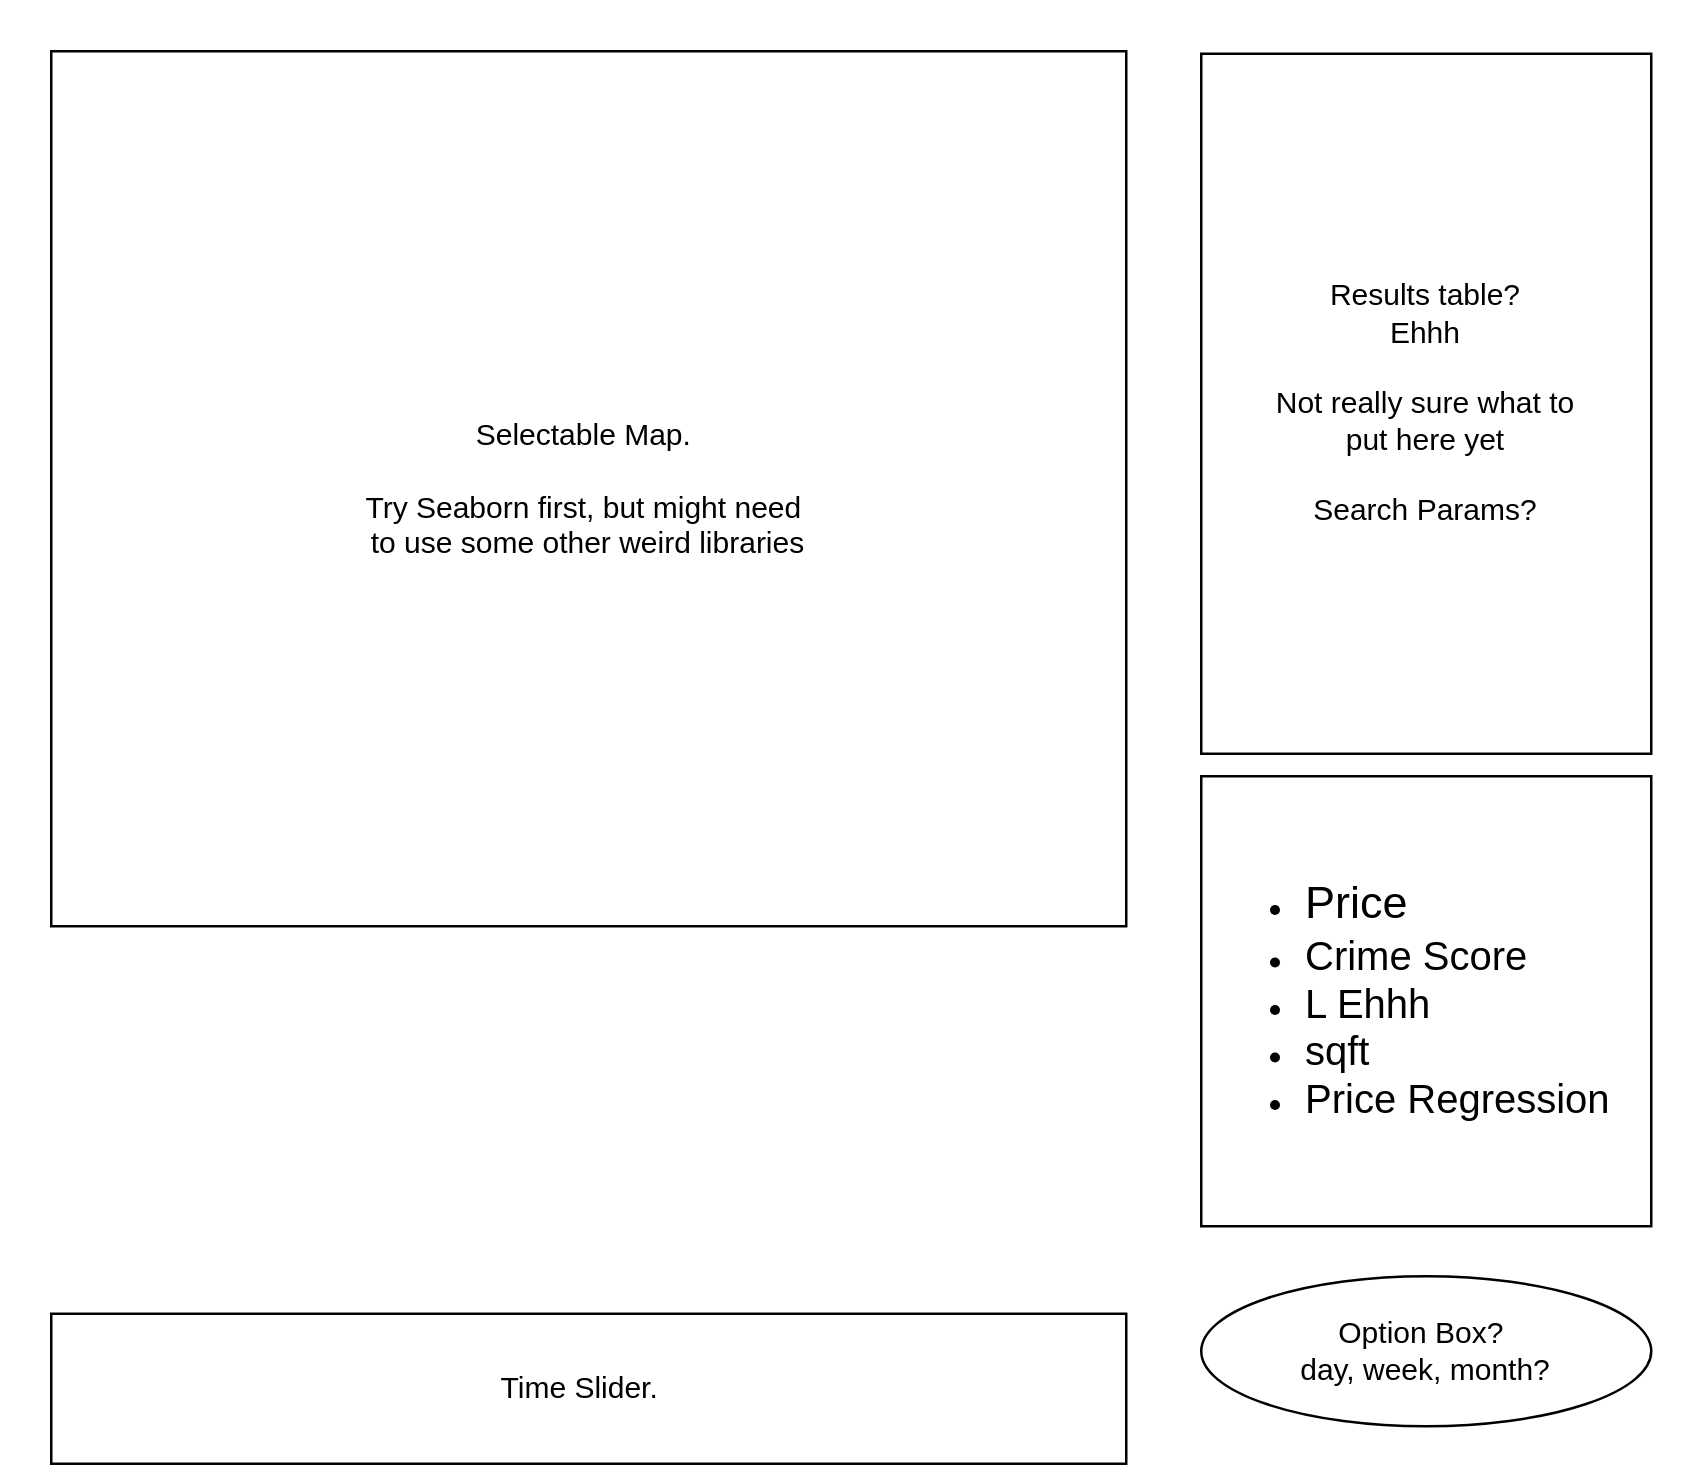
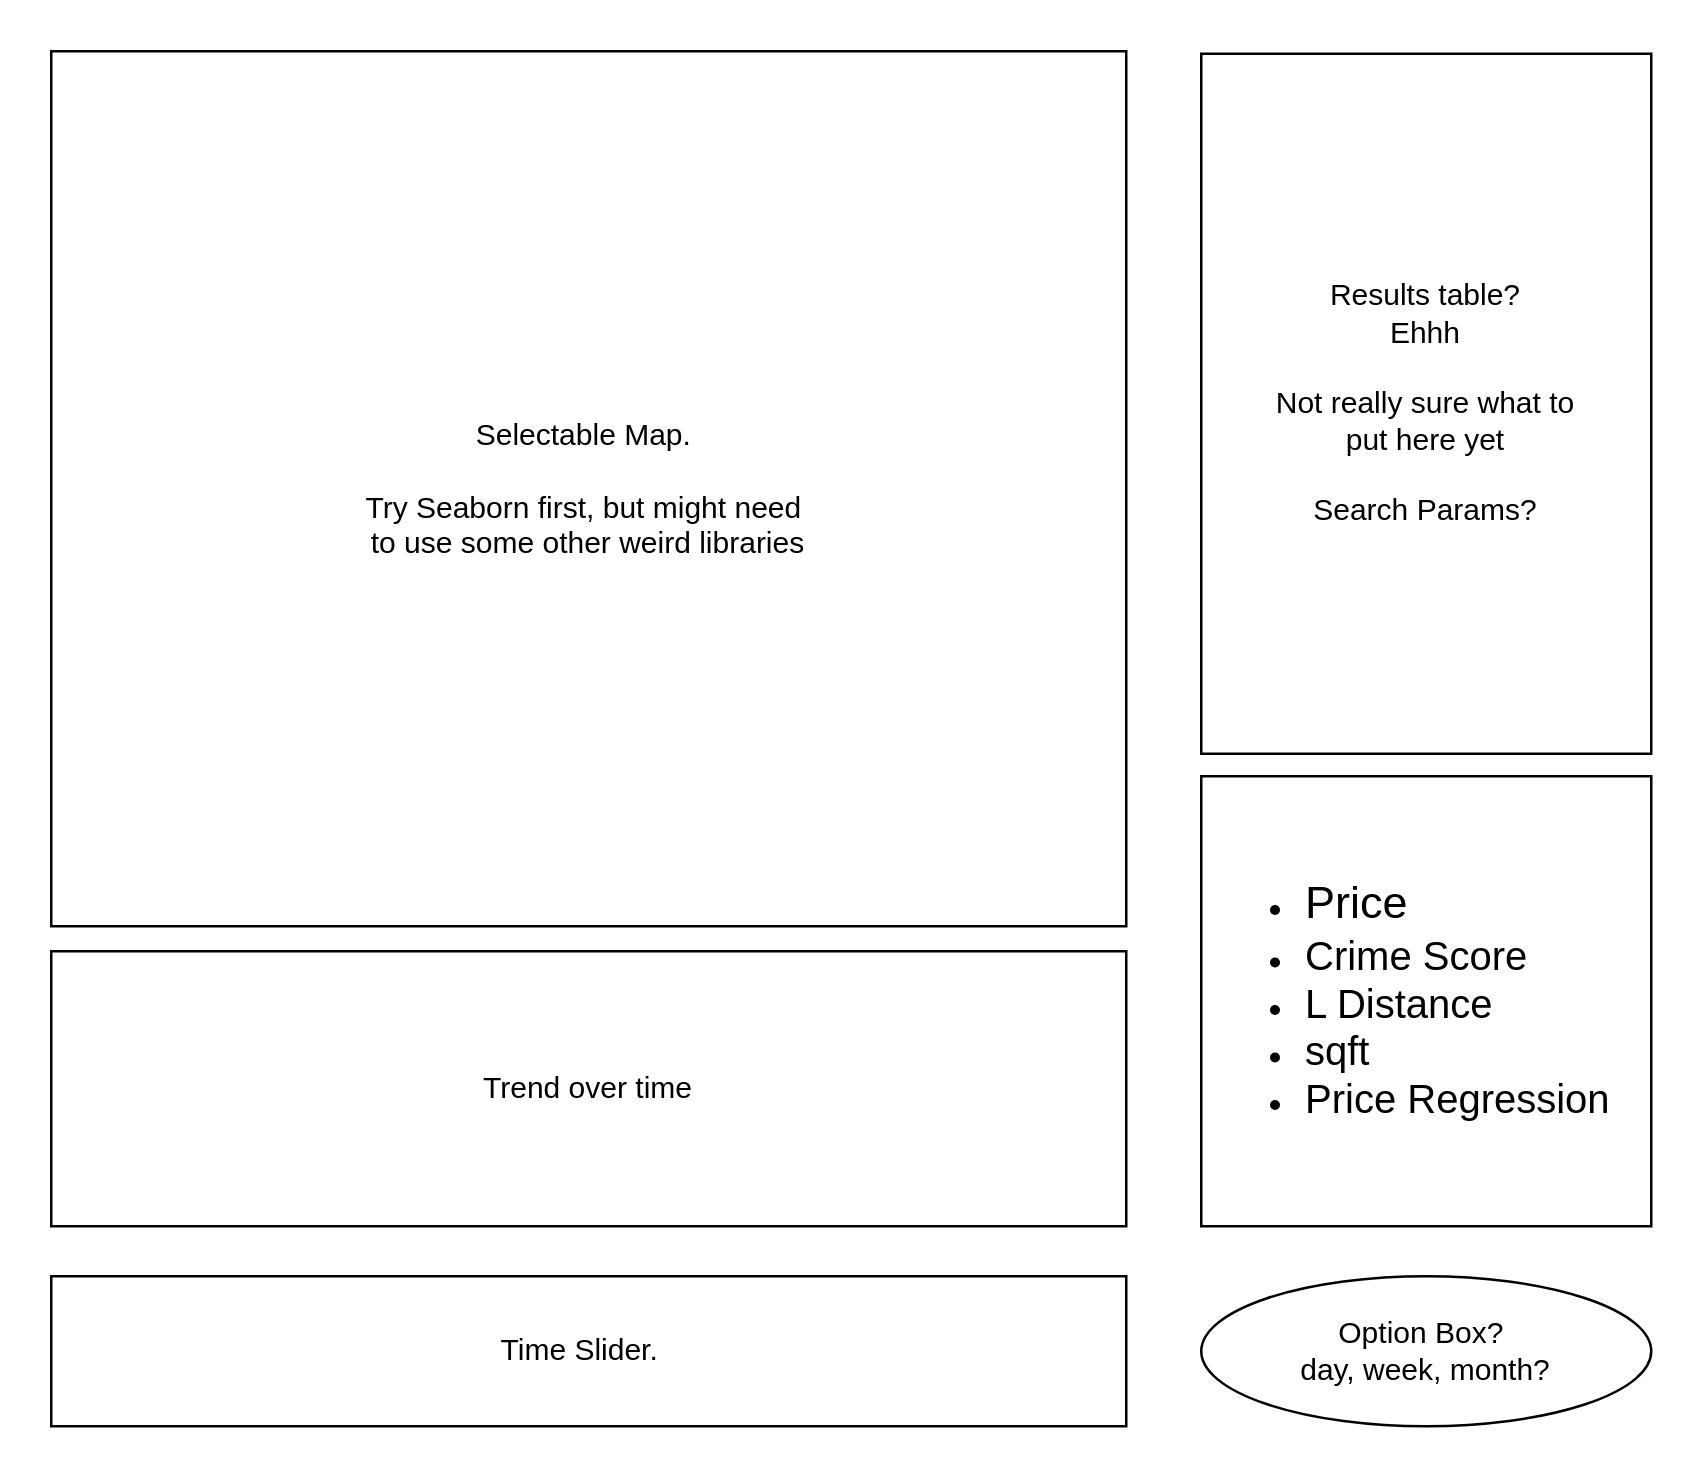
node "Price Crime Score L Ehhh sqft Price Regression": label "Price Crime Score L Ehhh sqft Price Regression" -> "Price Crime Score L Distance sqft Price Regression"
node "Trend over time": added
node "Time Slider.": moved (589, 1389) -> (589, 1351)
